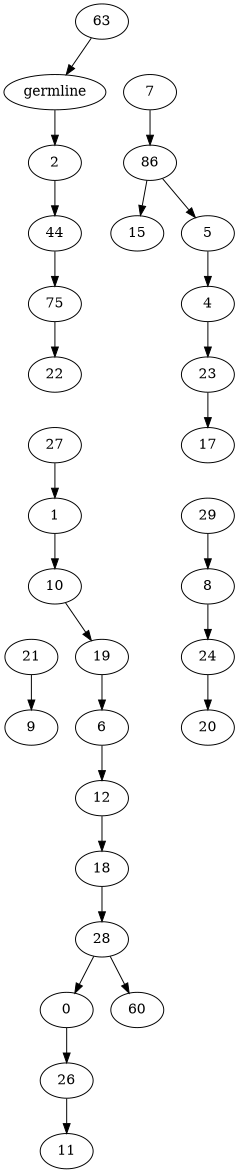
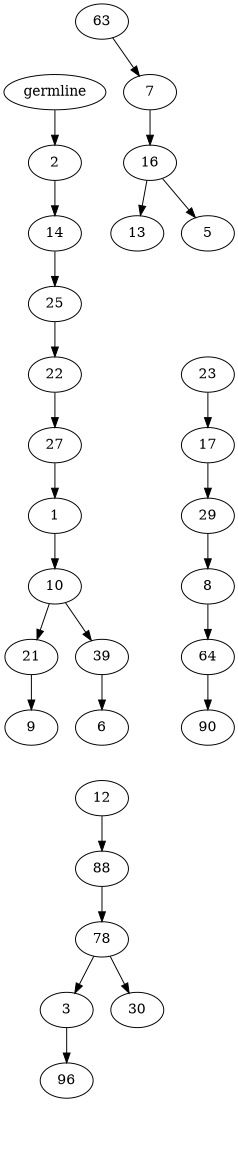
edge "63" -> "germline": now "63" -> "7"
node "86": label "86" -> "16"
node "44": label "44" -> "14"
node "15": label "15" -> "13"
node "75": label "75" -> "25"
node "4": removed
edge "22" -> "27": added
edge "17" -> "29": added
edge "10" -> "21": added
node "19": label "19" -> "39"
node "24": label "24" -> "64"
node "20": label "20" -> "90"
edge "6" -> "12": removed
node "18": label "18" -> "88"
node "28": label "28" -> "78"
node "0": label "0" -> "3"
node "60": label "60" -> "30"
node "26": label "26" -> "96"
node "11": removed
